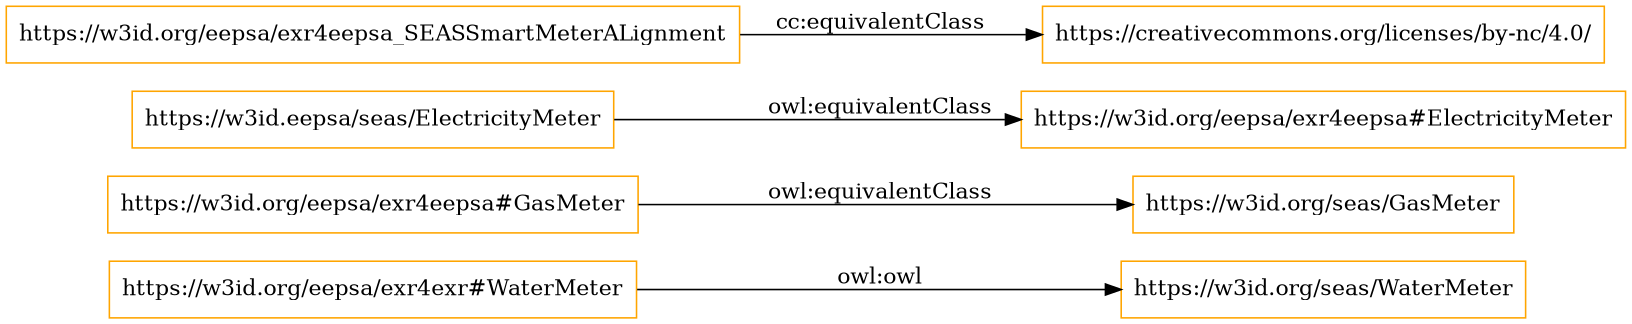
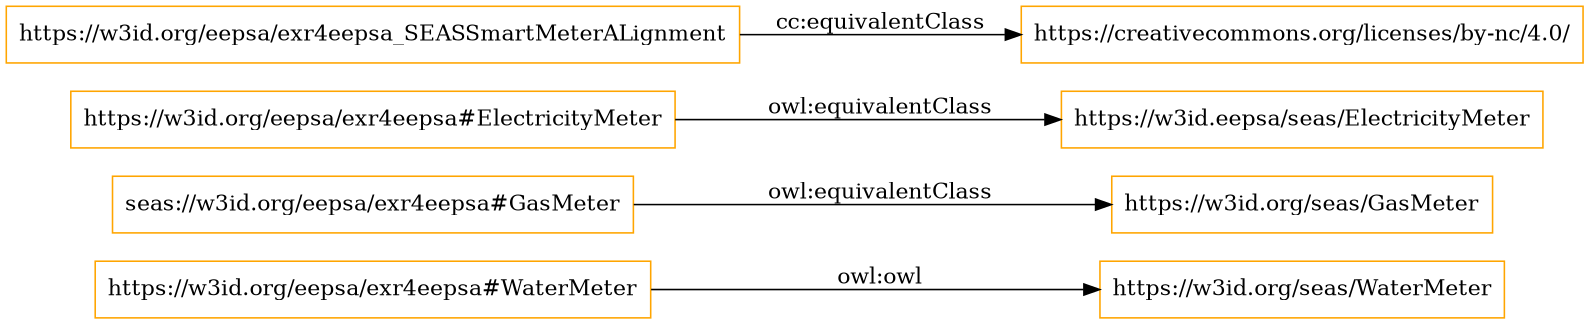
edge "https://w3id.eepsa/seas/ElectricityMeter" -> "https://w3id.org/eepsa/exr4eepsa#ElectricityMeter": reversed
node "https://w3id.org/eepsa/exr4eepsa#GasMeter": label "https://w3id.org/eepsa/exr4eepsa#GasMeter" -> "seas://w3id.org/eepsa/exr4eepsa#GasMeter"
node "https://w3id.org/eepsa/exr4exr#WaterMeter": label "https://w3id.org/eepsa/exr4exr#WaterMeter" -> "https://w3id.org/eepsa/exr4eepsa#WaterMeter"
